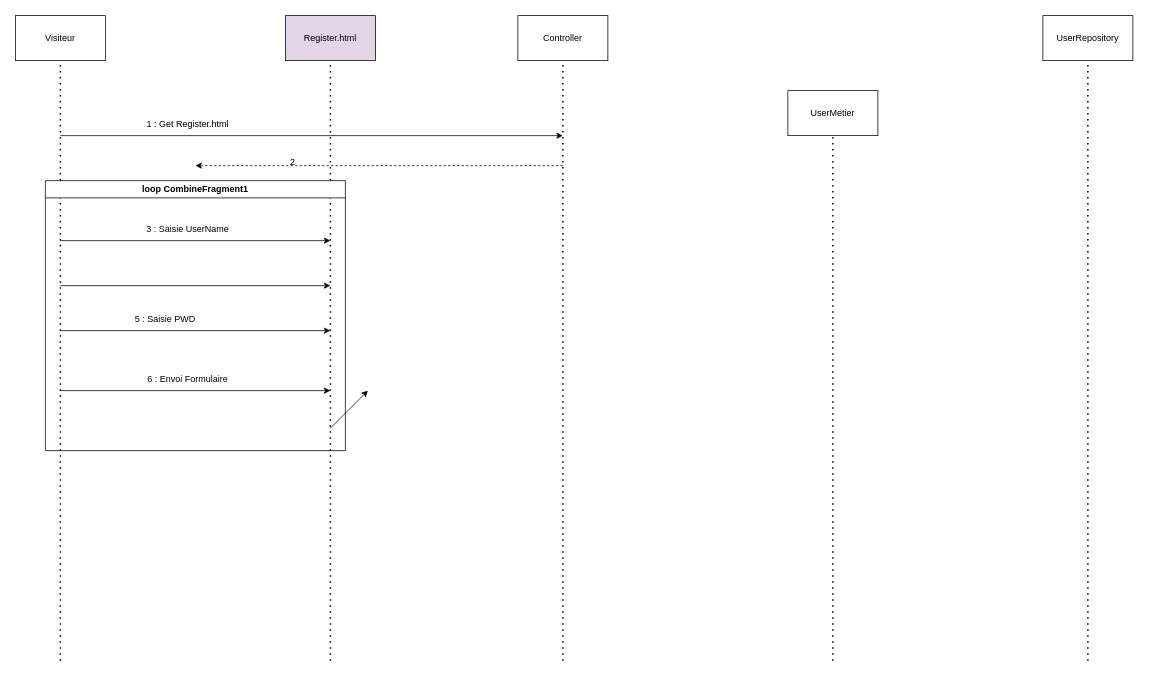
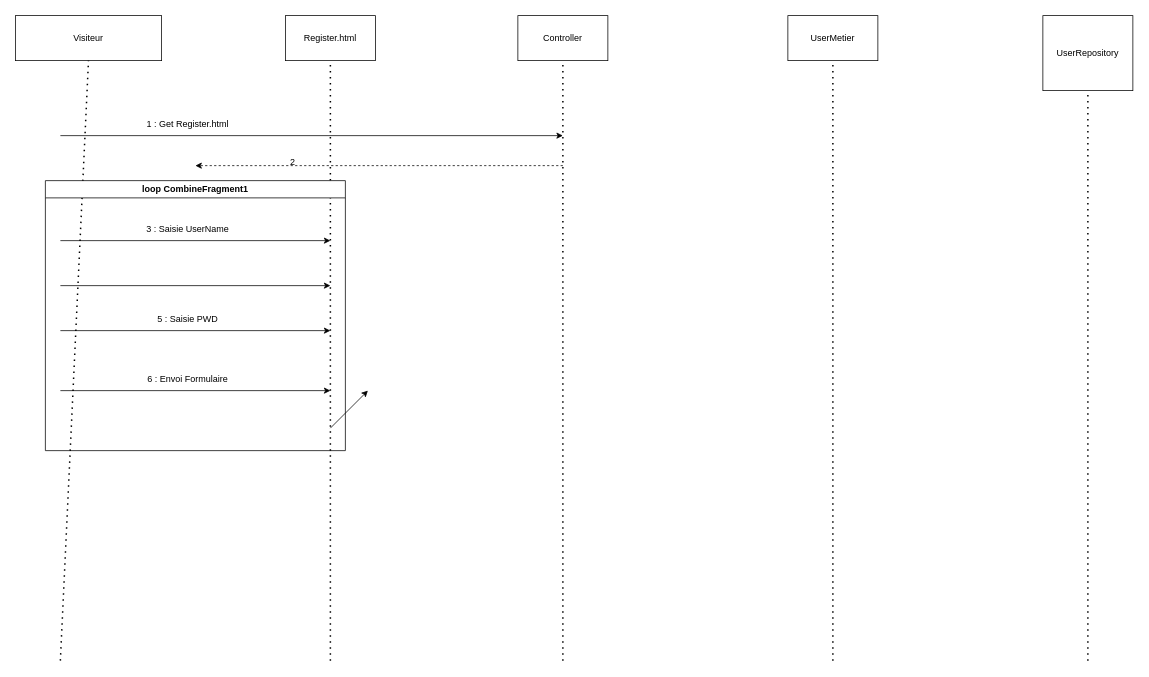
node "Visiteur": size 90x45 -> 146x45
node "Register.html": fillcolor #e1d5e7 -> #ffffff
node "UserRepository": size 90x45 -> 90x75
node "UserMetier": moved (833, 113) -> (833, 38)
node "5 : Saisie PWD": moved (165, 319) -> (188, 319)
